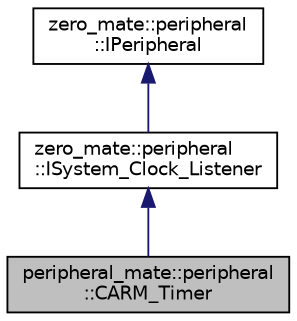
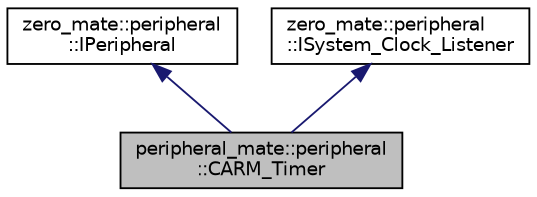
edge "zero_mate::peripheral ::ISystem_Clock_Listener" -> "zero_mate::peripheral ::IPeripheral": now "peripheral_mate::peripheral ::CARM_Timer" -> "zero_mate::peripheral ::IPeripheral"
